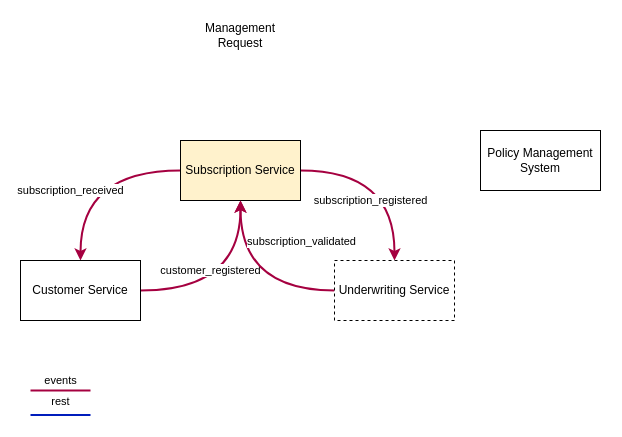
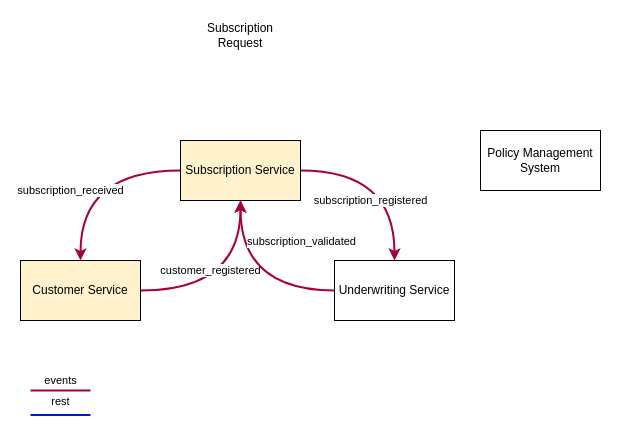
node "Management Request": label "Management Request" -> "Subscription Request"
node "Customer Service": fillcolor #ffffff -> #fff2cc
node "Underwriting Service": style dashed -> solid
